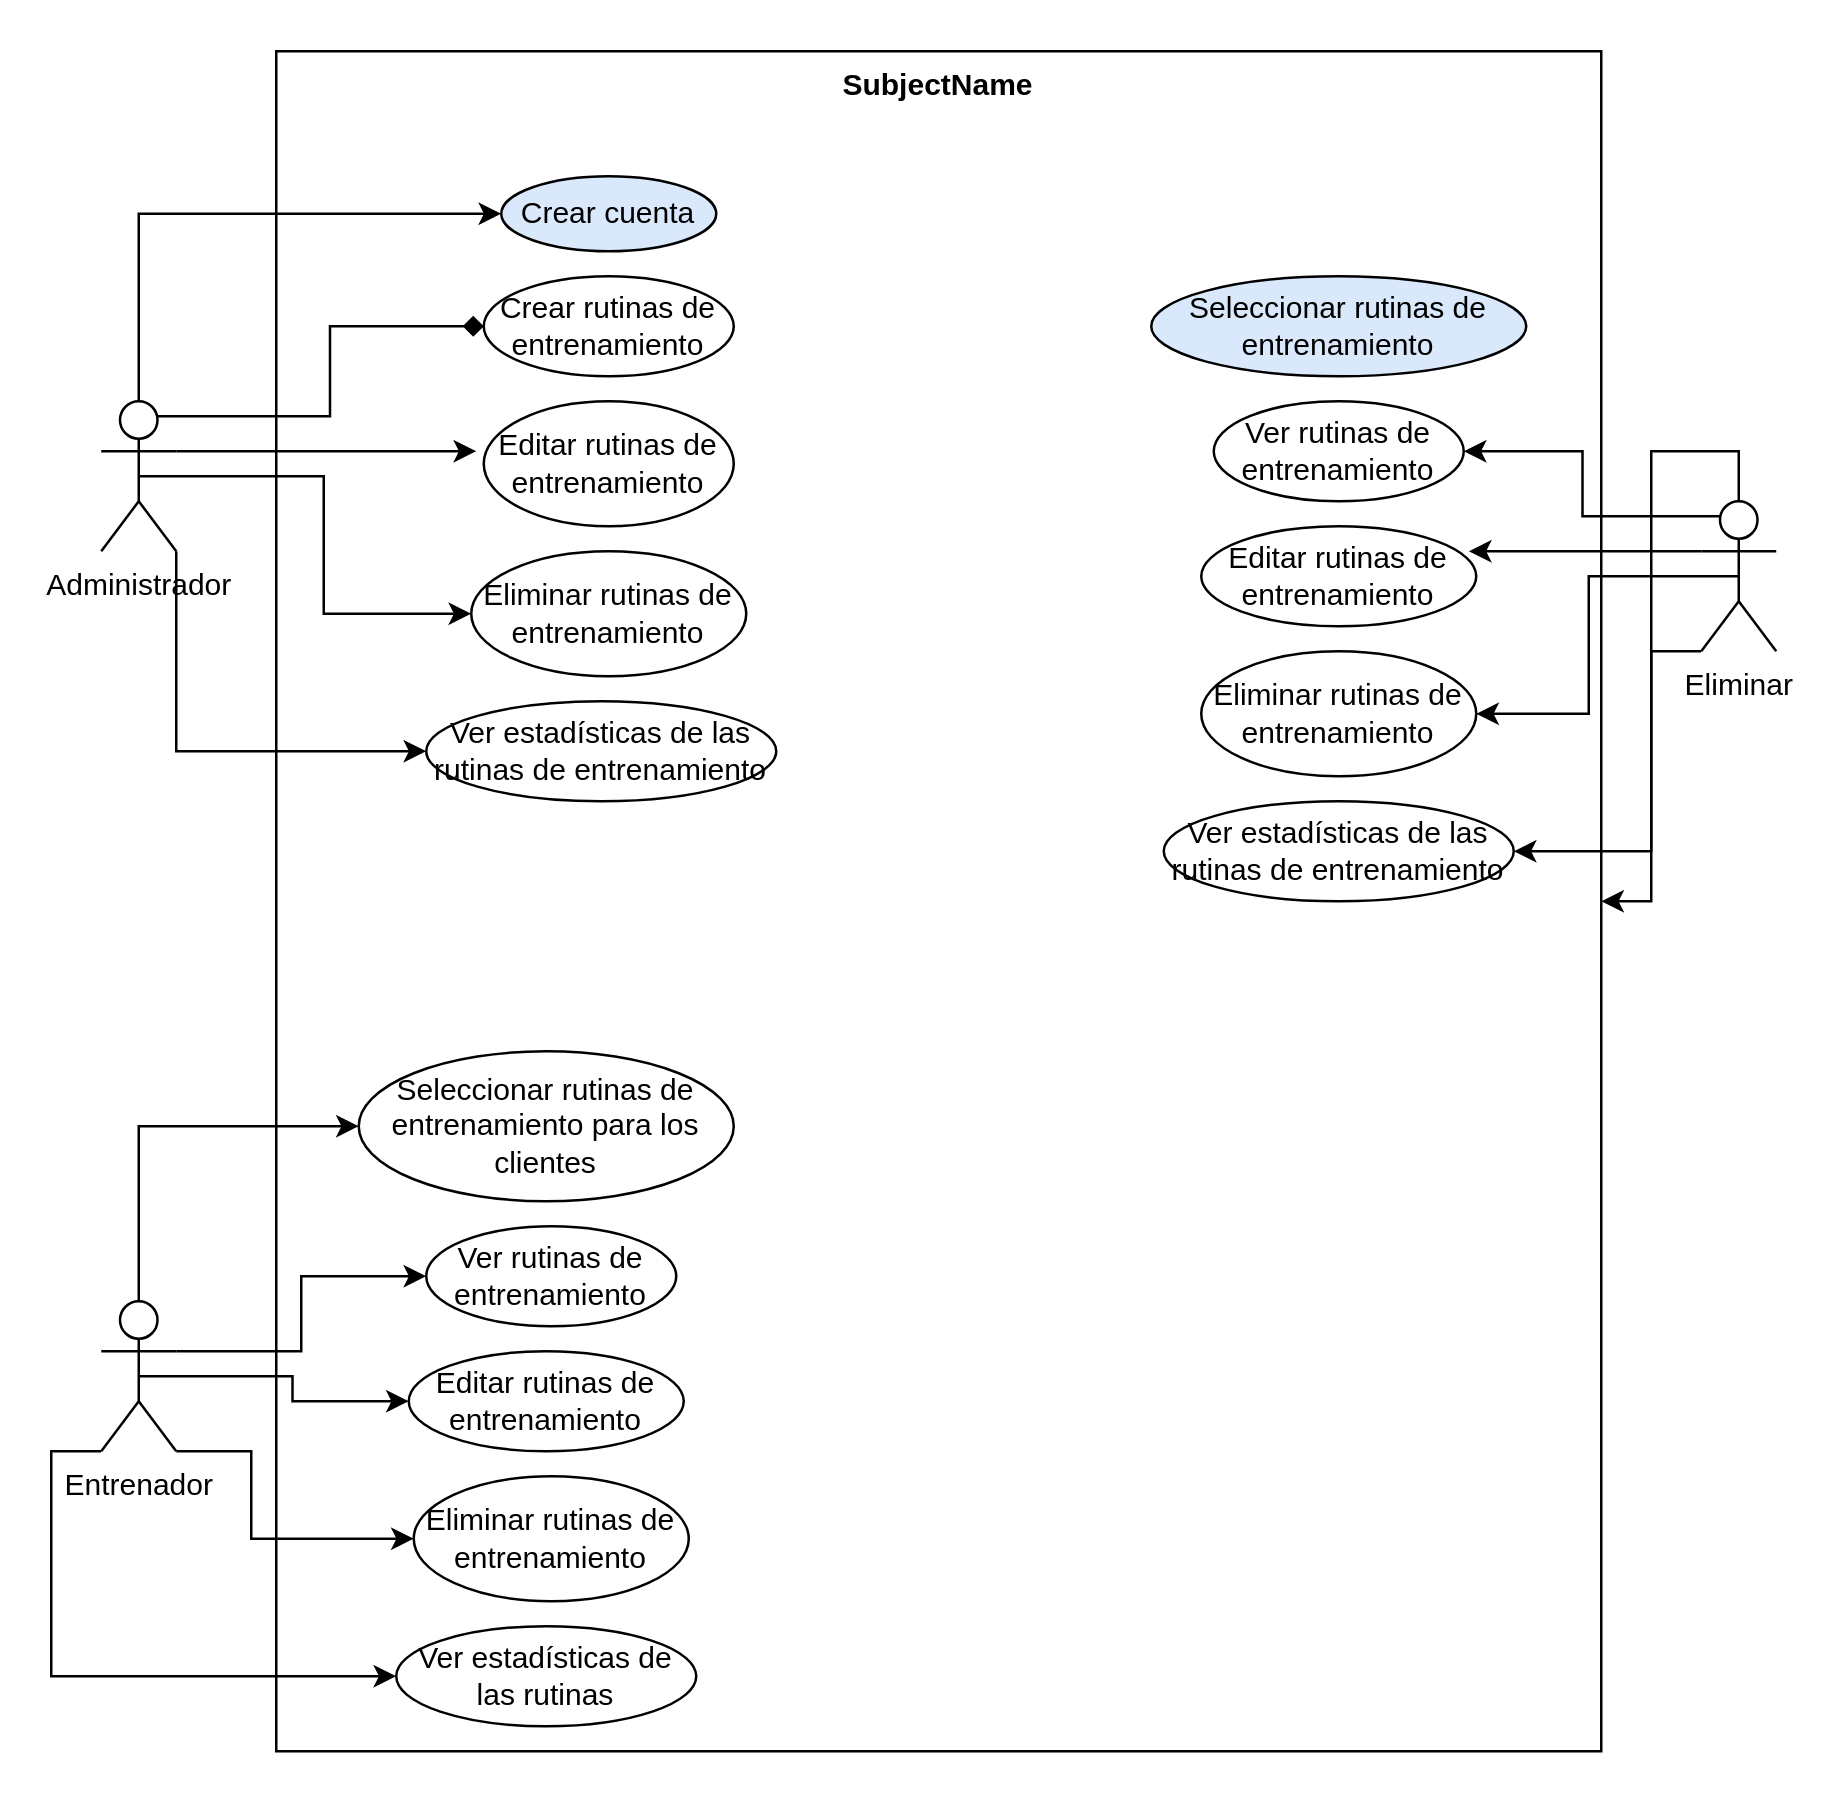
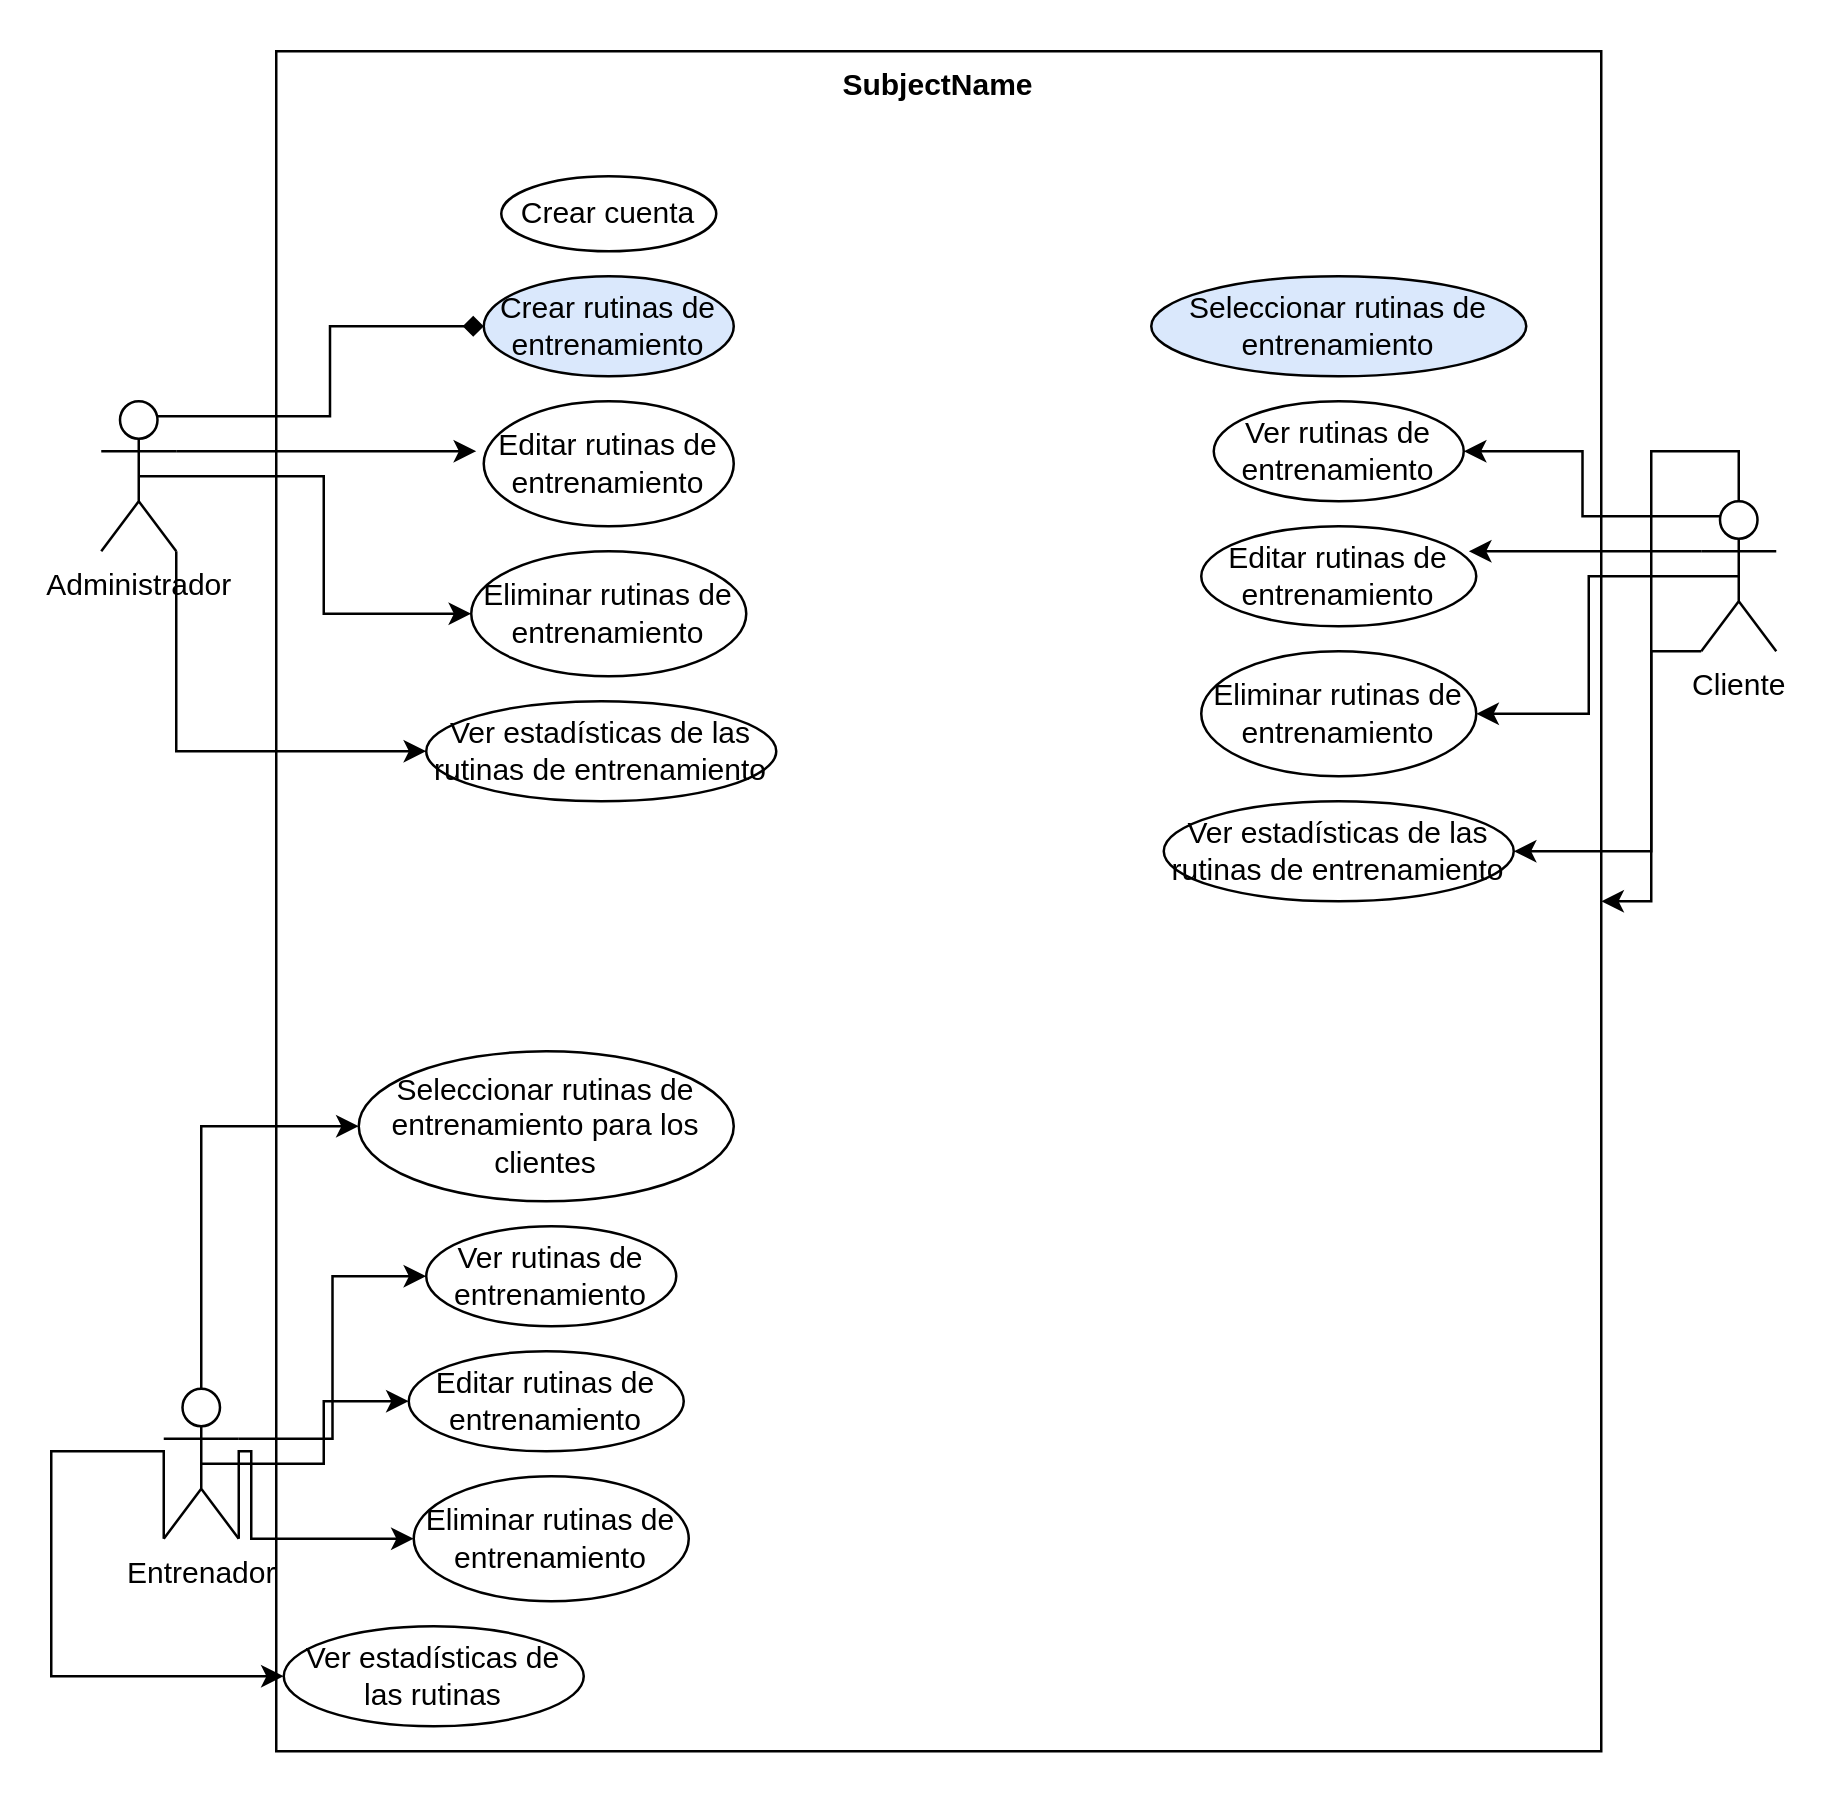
edge "Administrador" -> "Crear cuenta": removed
node "Crear cuenta": fillcolor #dae8fc -> #ffffff
node "Crear rutinas de entrenamiento": fillcolor #ffffff -> #dae8fc
node "Eliminar": label "Eliminar" -> "Cliente"
node "Entrenador": moved (139, 1376) -> (201, 1464)
node "Ver estadísticas de las rutinas": moved (546, 1676) -> (434, 1676)
